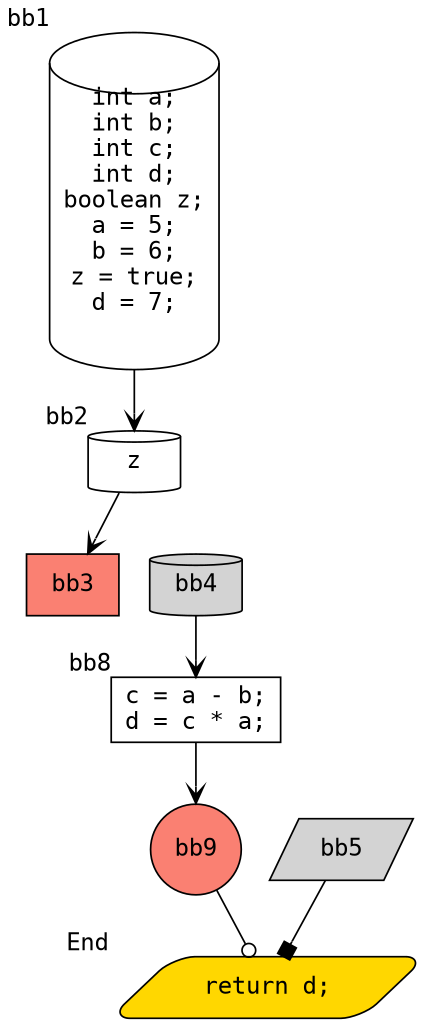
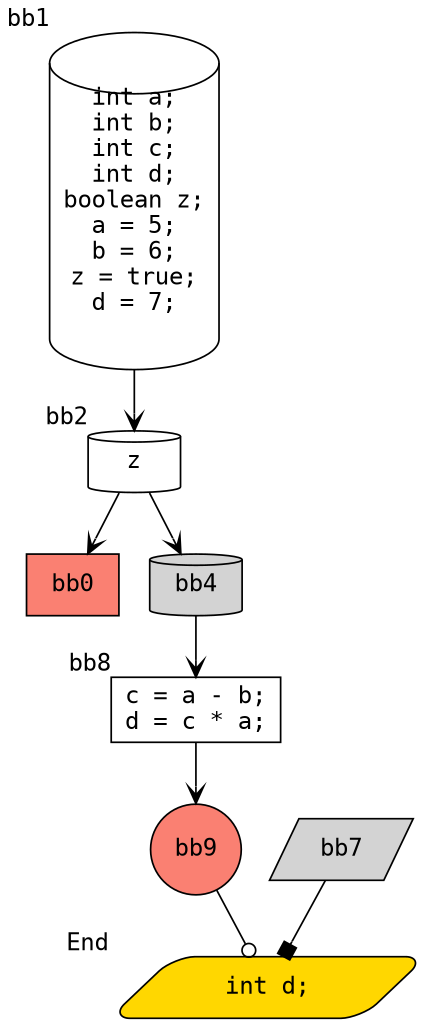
edge "z bb2" -> "bb4": added
node "bb3": label "bb3" -> "bb0"
node "bb5": label "bb5" -> "bb7"
node "return d; End": label "return d; End" -> "int d; End"
